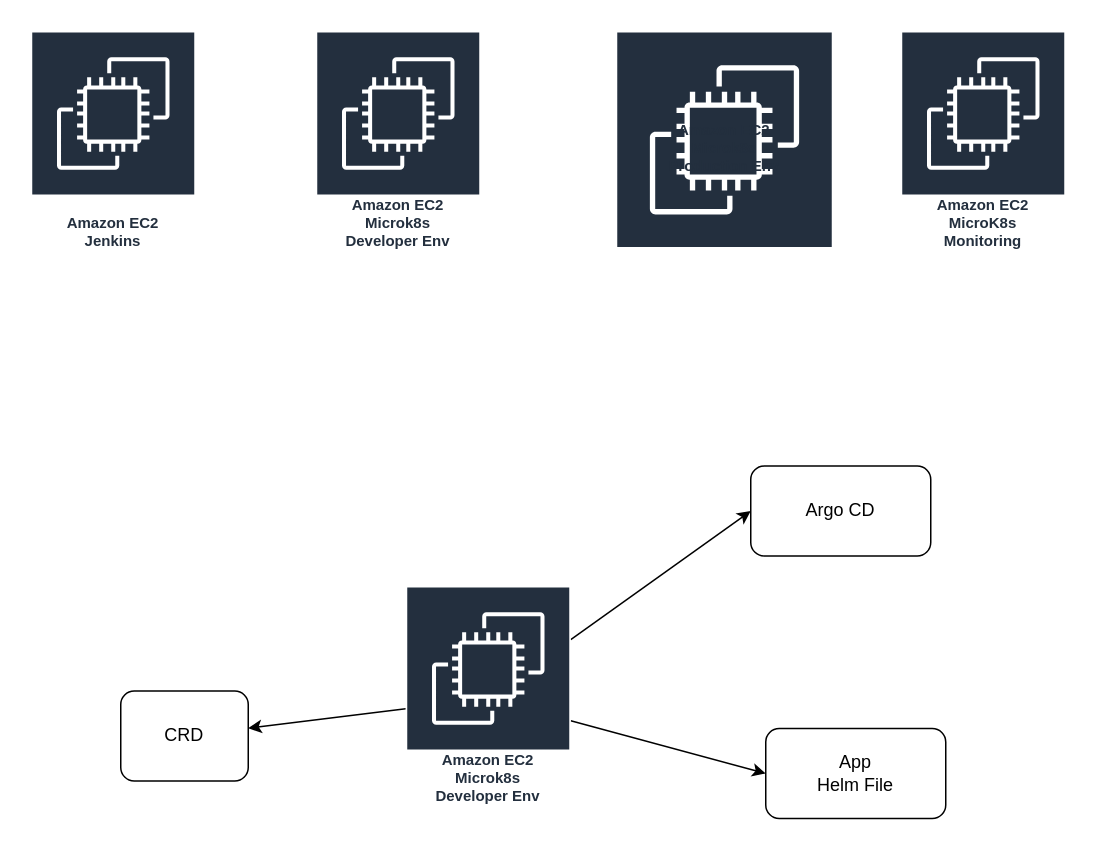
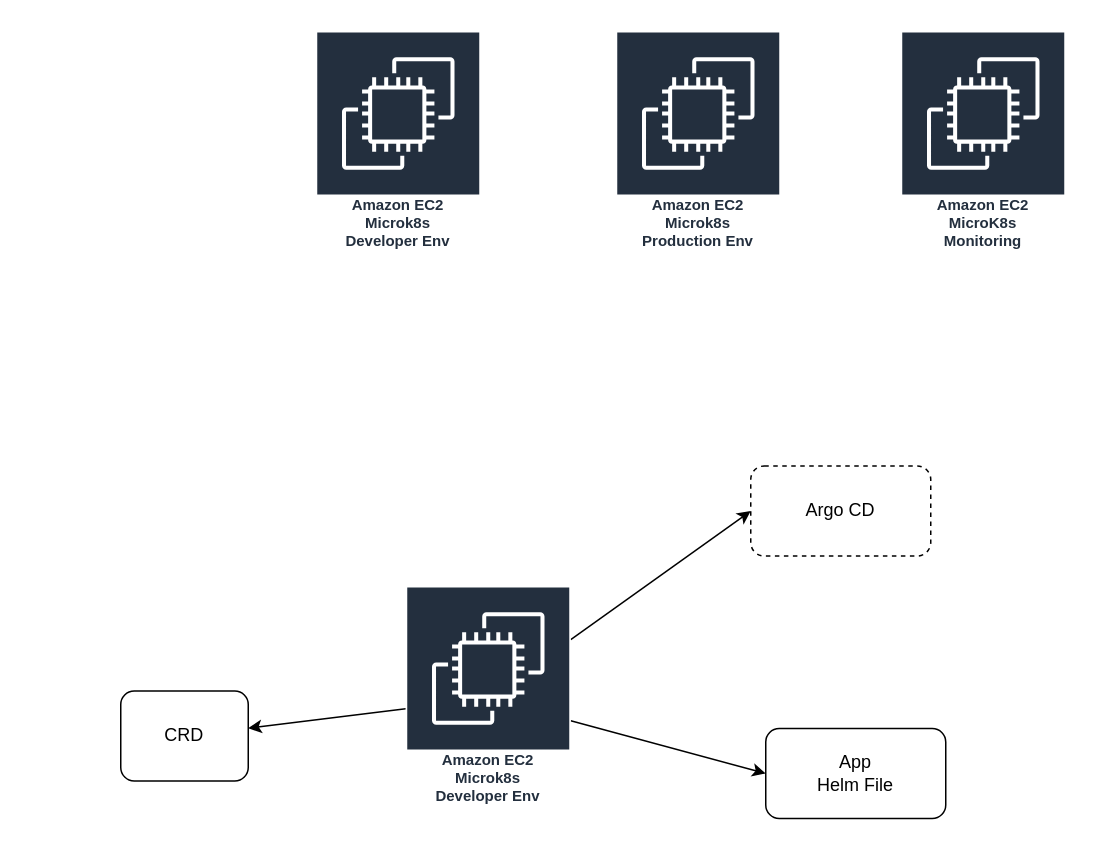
node "Amazon EC2 Microk8s Production Env": size 218x150 -> 165x225
node "Amazon EC2 Jenkins": removed
node "Argo CD": style solid -> dashed
